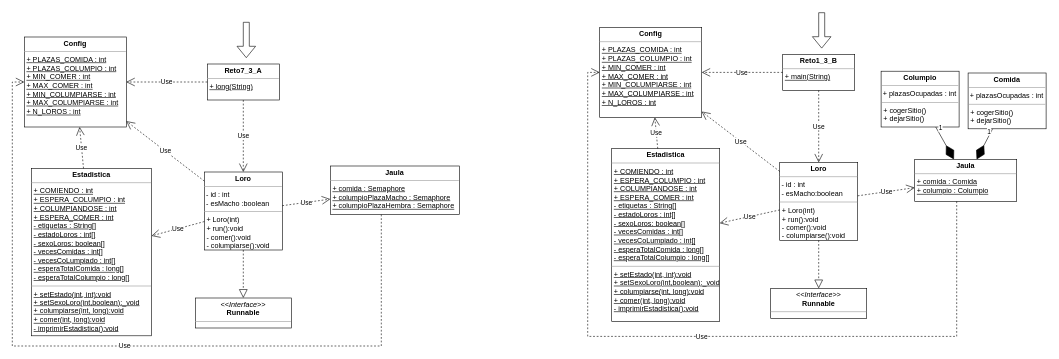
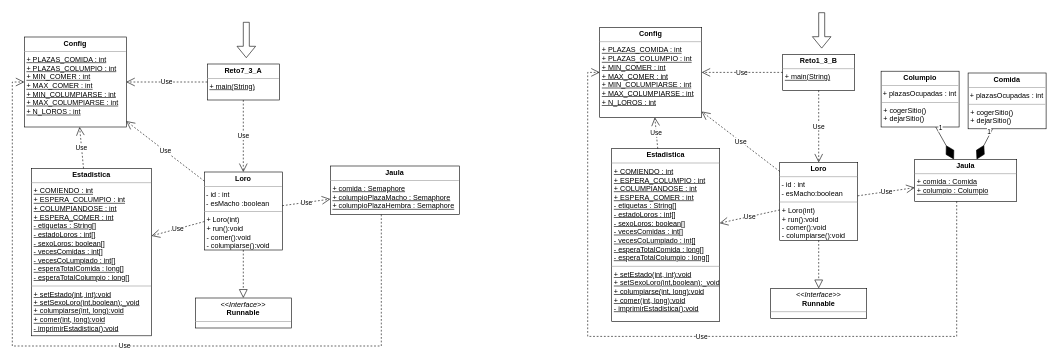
node "Reto7_3_A + long(String)": label "Reto7_3_A + long(String)" -> "Reto7_3_A + main(String)"
